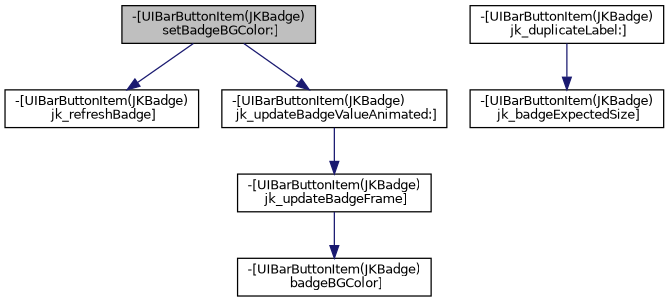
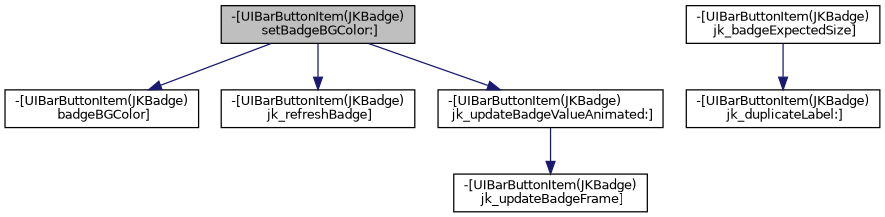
edge "-[UIBarButtonItem(JKBadge) jk_duplicateLabel:]" -> "-[UIBarButtonItem(JKBadge) jk_badgeExpectedSize]": reversed
edge "-[UIBarButtonItem(JKBadge) jk_updateBadgeFrame]" -> "-[UIBarButtonItem(JKBadge) badgeBGColor]": now "-[UIBarButtonItem(JKBadge) setBadgeBGColor:]" -> "-[UIBarButtonItem(JKBadge) badgeBGColor]"
